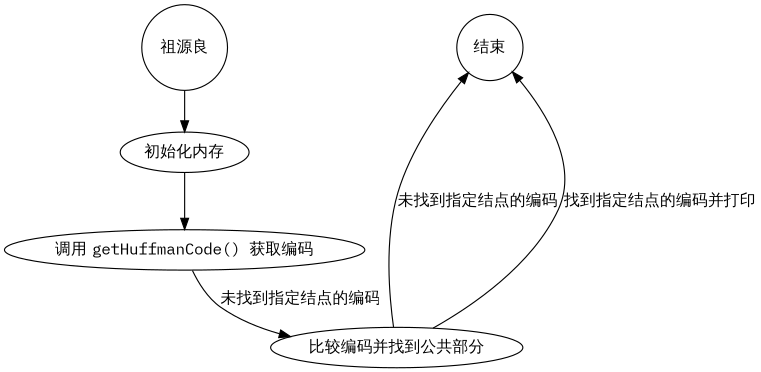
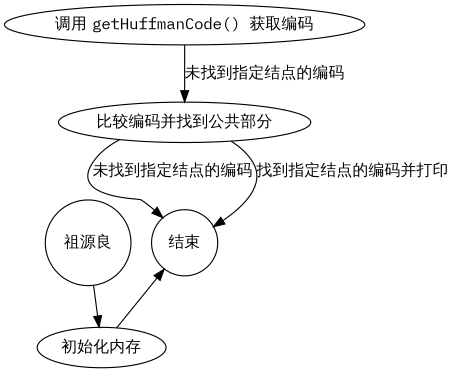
edge "初始化内存" -> "调用 getHuffmanCode() 获取编码": now "初始化内存" -> "结束"
